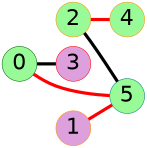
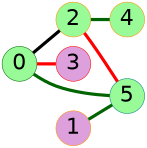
edge "2" -- "4": color red -> darkgreen
edge "2" -- "0": added
edge "2" -- "5": color black -> red
edge "0" -- "3": color black -> red
edge "0" -- "5": color red -> darkgreen
edge "5" -- "1": color red -> darkgreen
